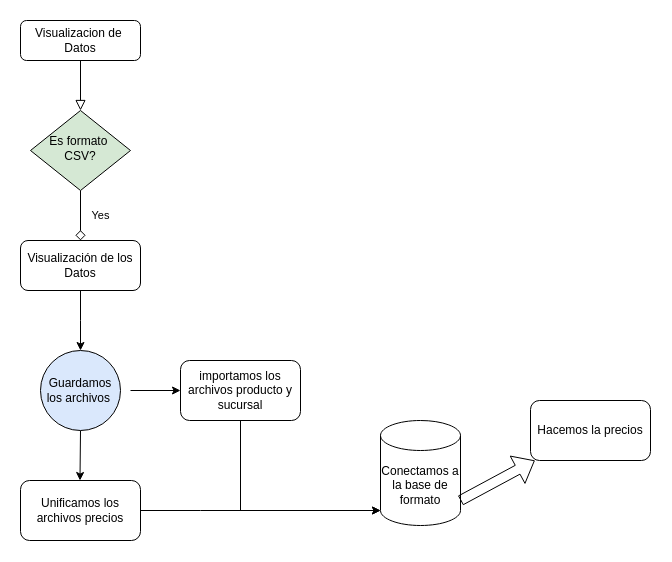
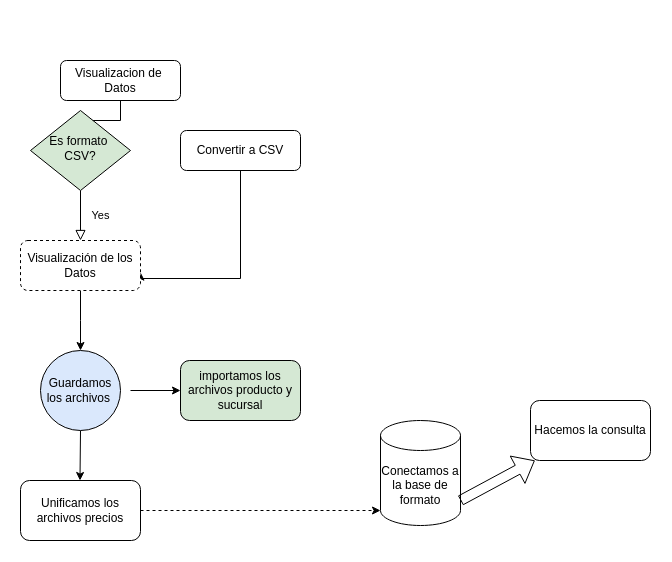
node "Visualizacion de Datos": moved (81, 41) -> (121, 81)
node "Convertir a CSV": added
edge "Es formato CSV?" -> "Visualización de los Datos": arrowhead diamond -> block
node "Visualización de los Datos": style solid -> dashed
edge "Convertir a CSV" -> "Visualización de los Datos": added
node "importamos los archivos producto y sucursal": fillcolor #ffffff -> #d5e8d4
node "Hacemos la precios": label "Hacemos la precios" -> "Hacemos la consulta"
edge "importamos los archivos producto y sucursal" -> "Conectamos a la base de formato": removed
edge "Unificamos los archivos precios" -> "Conectamos a la base de formato": style solid -> dashed
